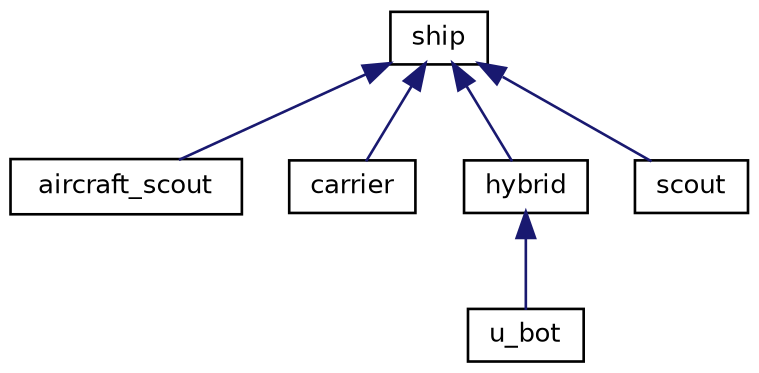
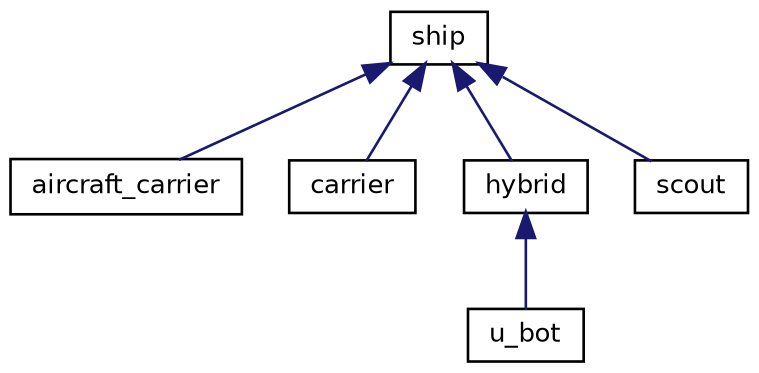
node "aircraft_scout": label "aircraft_scout" -> "aircraft_carrier"
